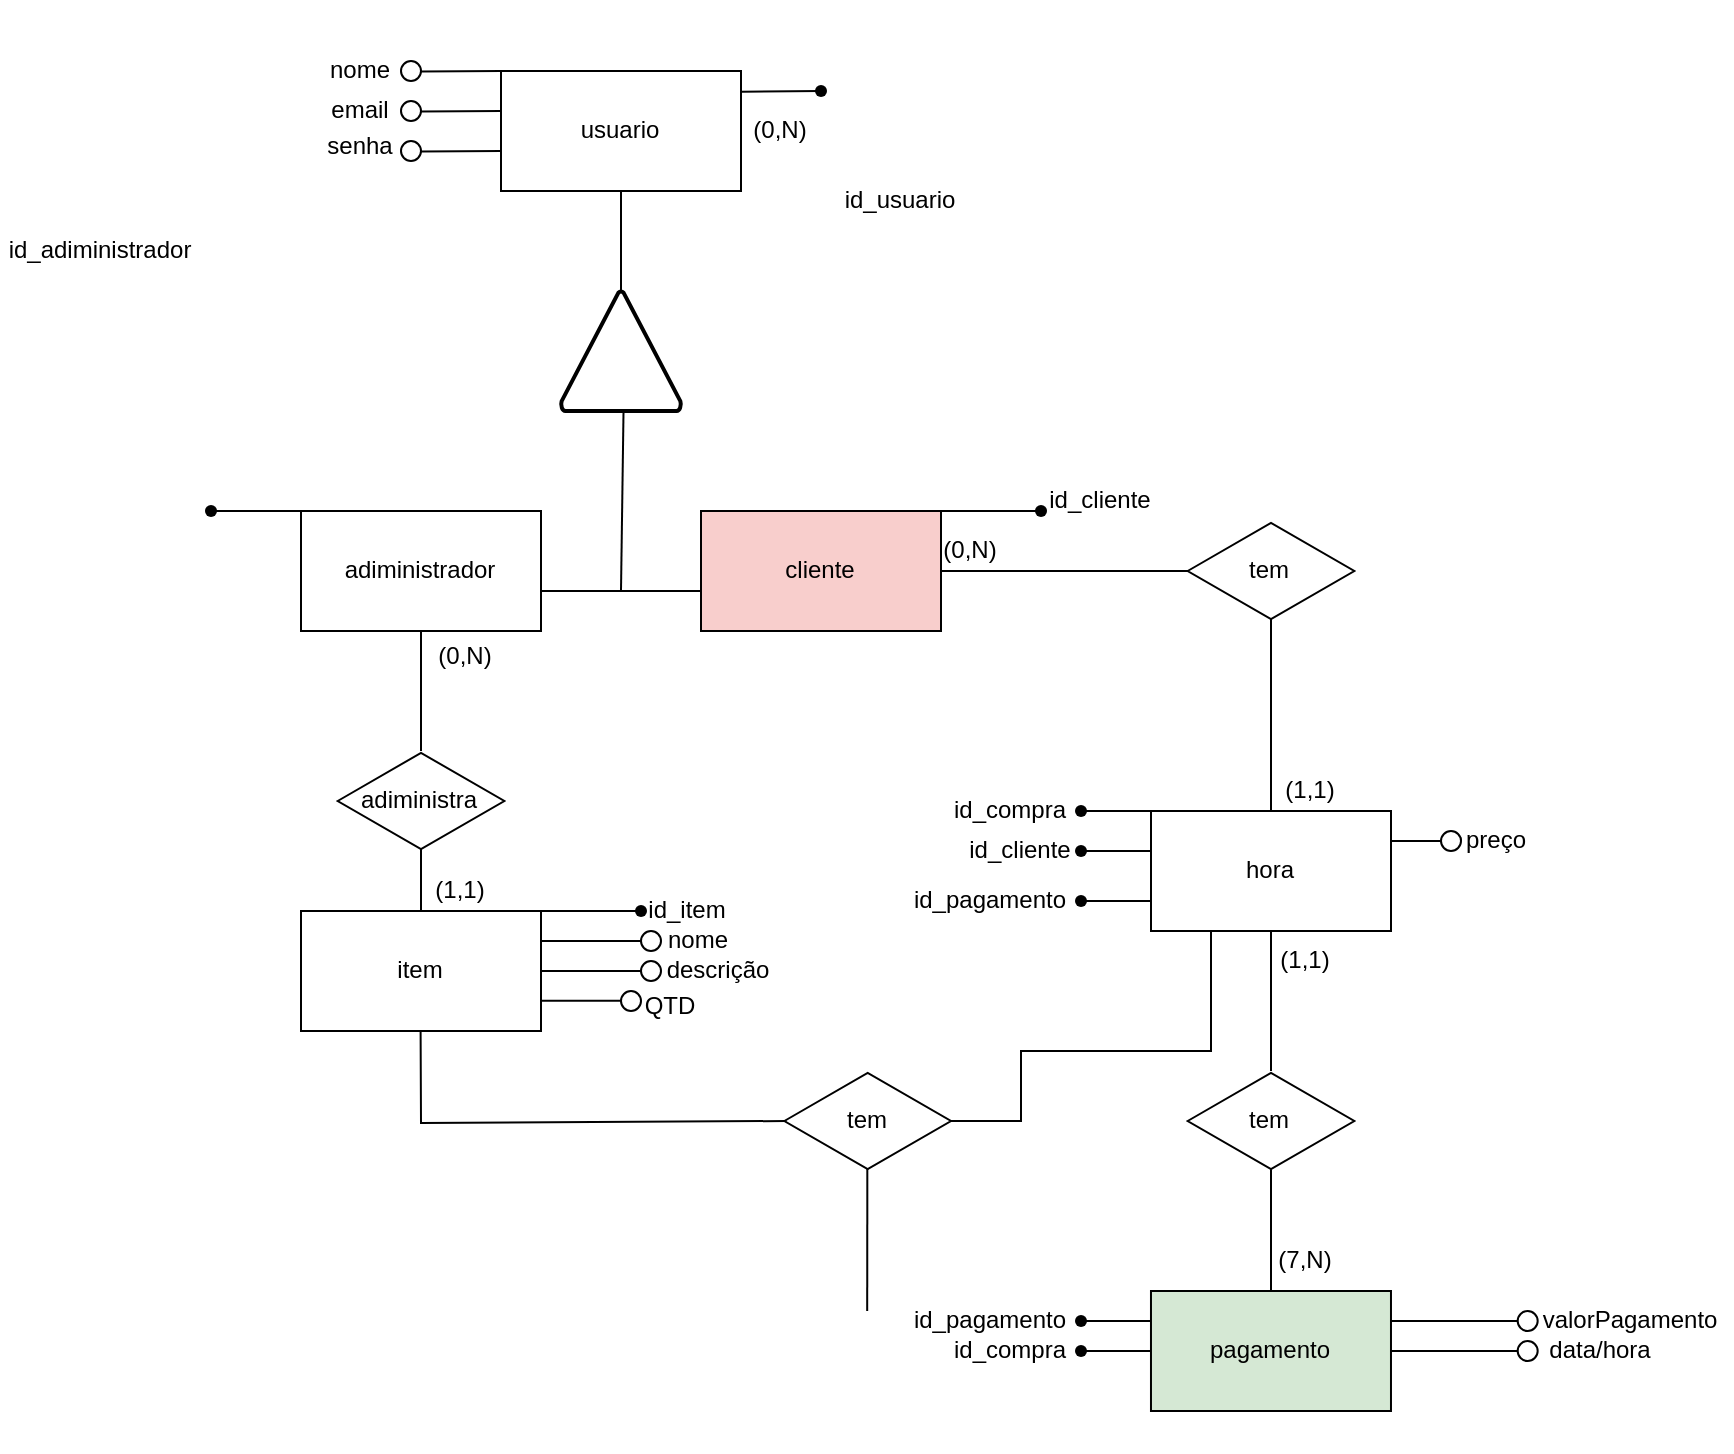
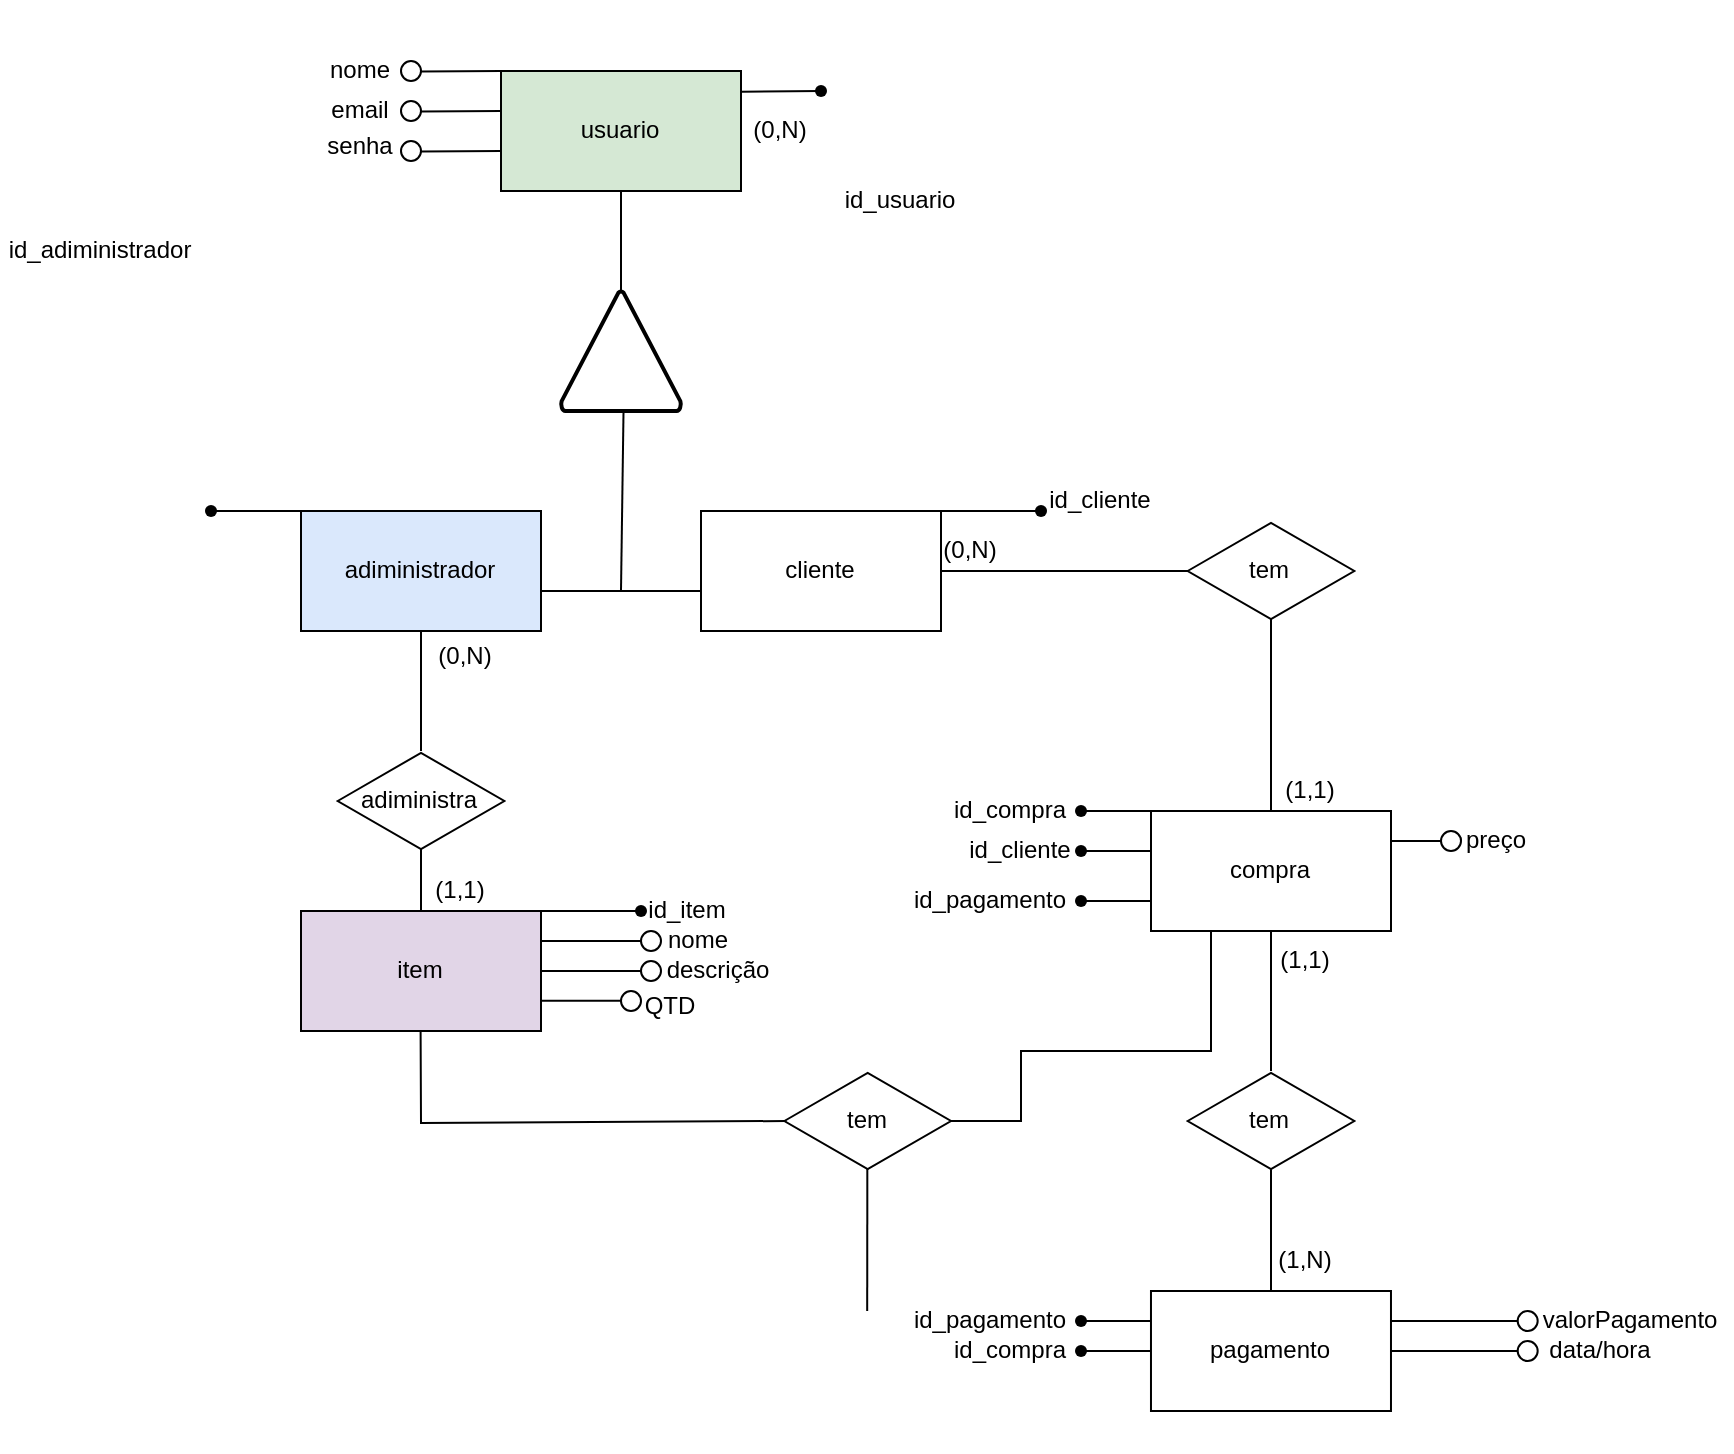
node "usuario": fillcolor #ffffff -> #d5e8d4
node "adiministrador": fillcolor #ffffff -> #dae8fc
node "cliente": fillcolor #f8cecc -> #ffffff
node "hora": label "hora" -> "compra"
node "item": fillcolor #ffffff -> #e1d5e7
node "(7,N)": label "(7,N)" -> "(1,N)"
node "pagamento": fillcolor #d5e8d4 -> #ffffff
